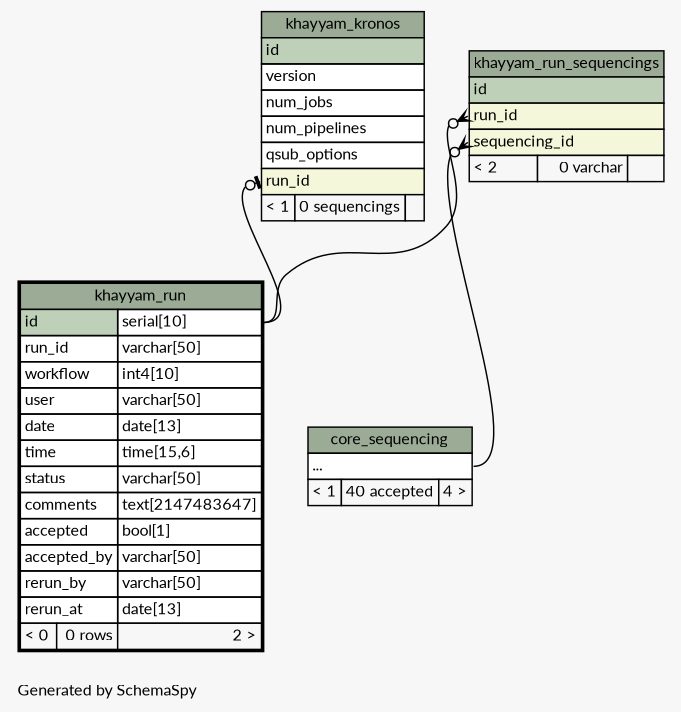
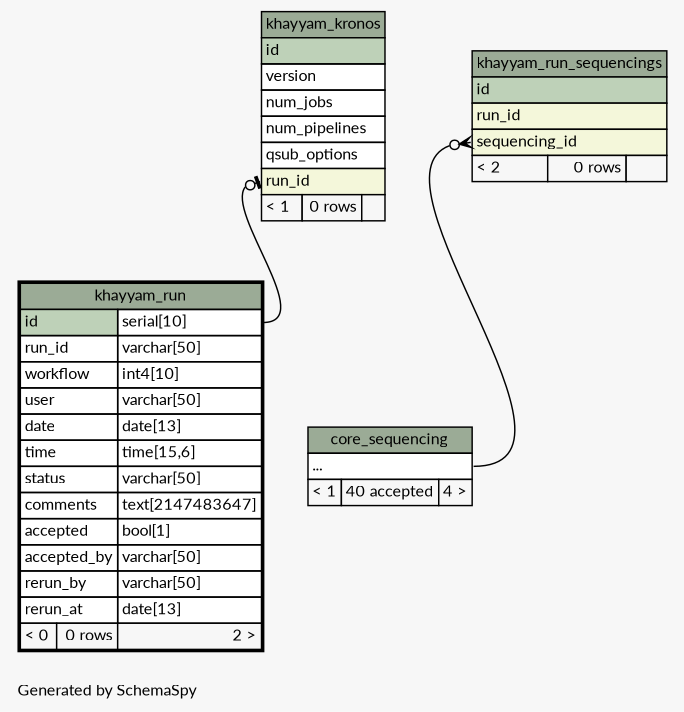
node "khayyam_run_sequencings": text "0 varchar" -> "0 rows"
node "khayyam_kronos": text "0 sequencings" -> "0 rows"
edge "khayyam_run" -> "khayyam_run_sequencings": removed
